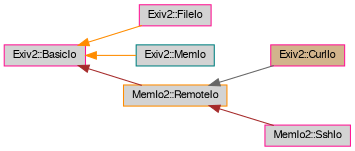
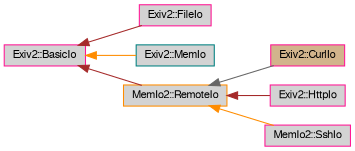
edge "Exiv2::FileIo" -> "Exiv2::BasicIo": color darkorange -> brown
node "Exiv2::HttpIo": added
edge "MemIo2::SshIo" -> "MemIo2::RemoteIo": color brown -> darkorange
